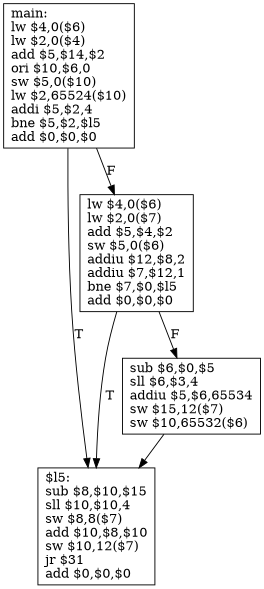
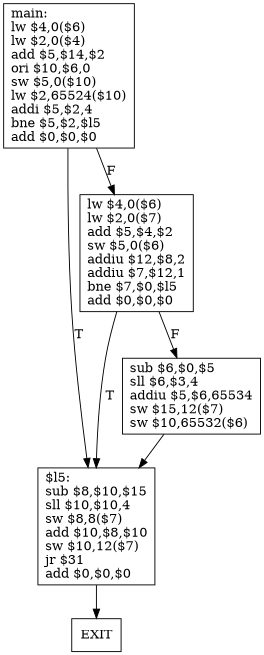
node "EXIT": added
